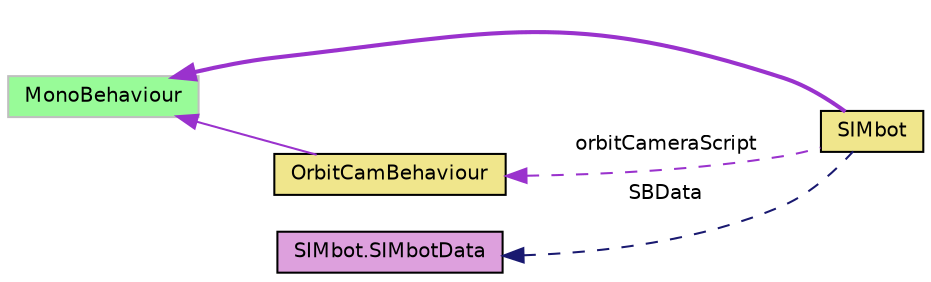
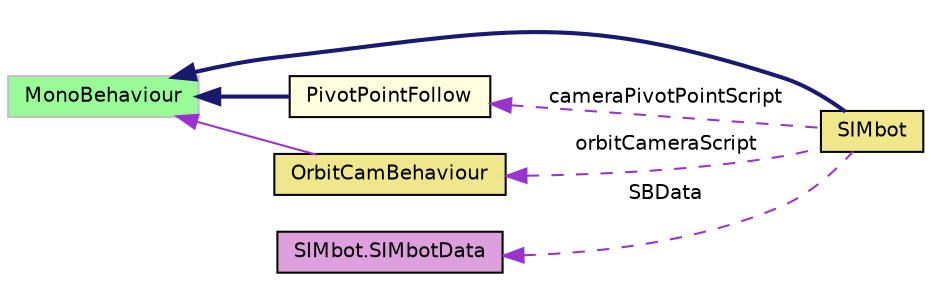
edge "SIMbot" -> "MonoBehaviour": color darkorchid3 -> midnightblue
node "PivotPointFollow": added
edge "SIMbot" -> "SIMbot.SIMbotData": color midnightblue -> darkorchid3
